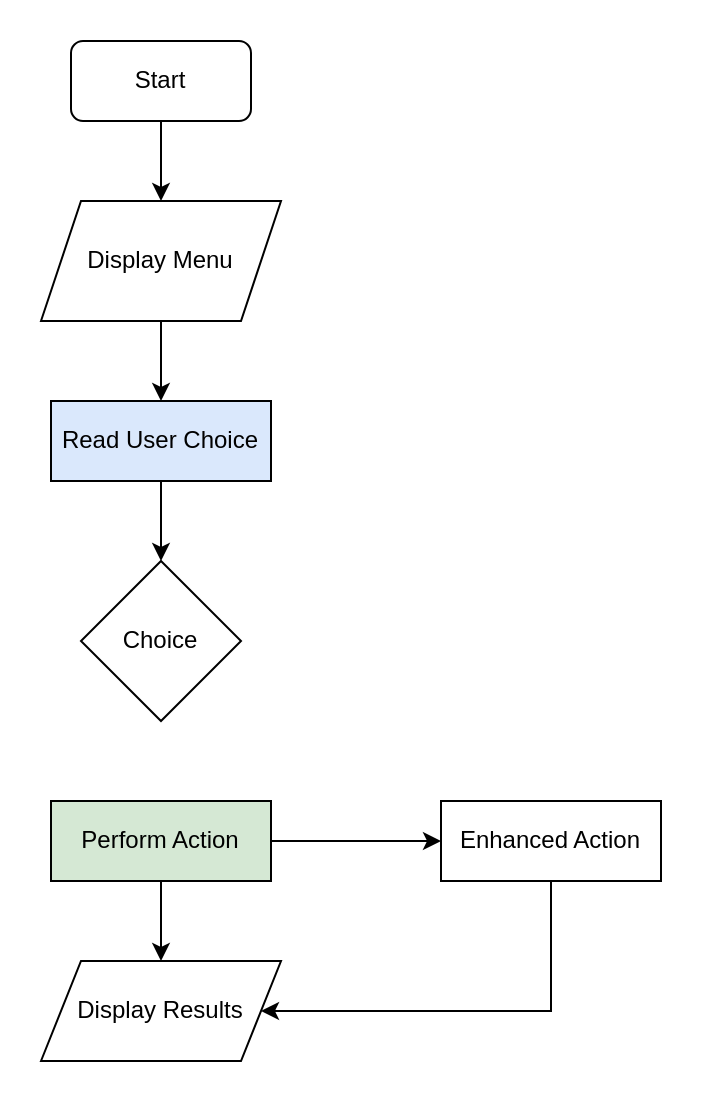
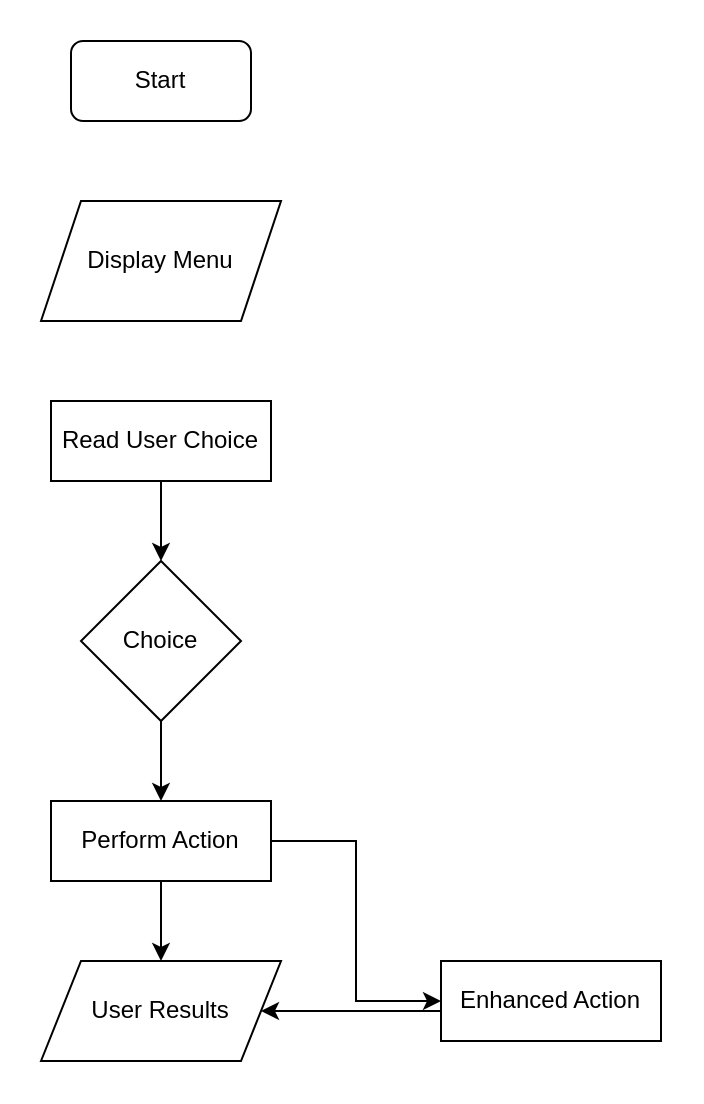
edge "Start" -> "Display Menu": removed
edge "Display Menu" -> "Read User Choice": removed
node "Read User Choice": fillcolor #dae8fc -> #ffffff
edge "Choice" -> "Perform Action": added
node "Perform Action": fillcolor #d5e8d4 -> #ffffff
node "Enhanced Action": moved (551, 841) -> (551, 1001)
node "Display Results": label "Display Results" -> "User Results"
